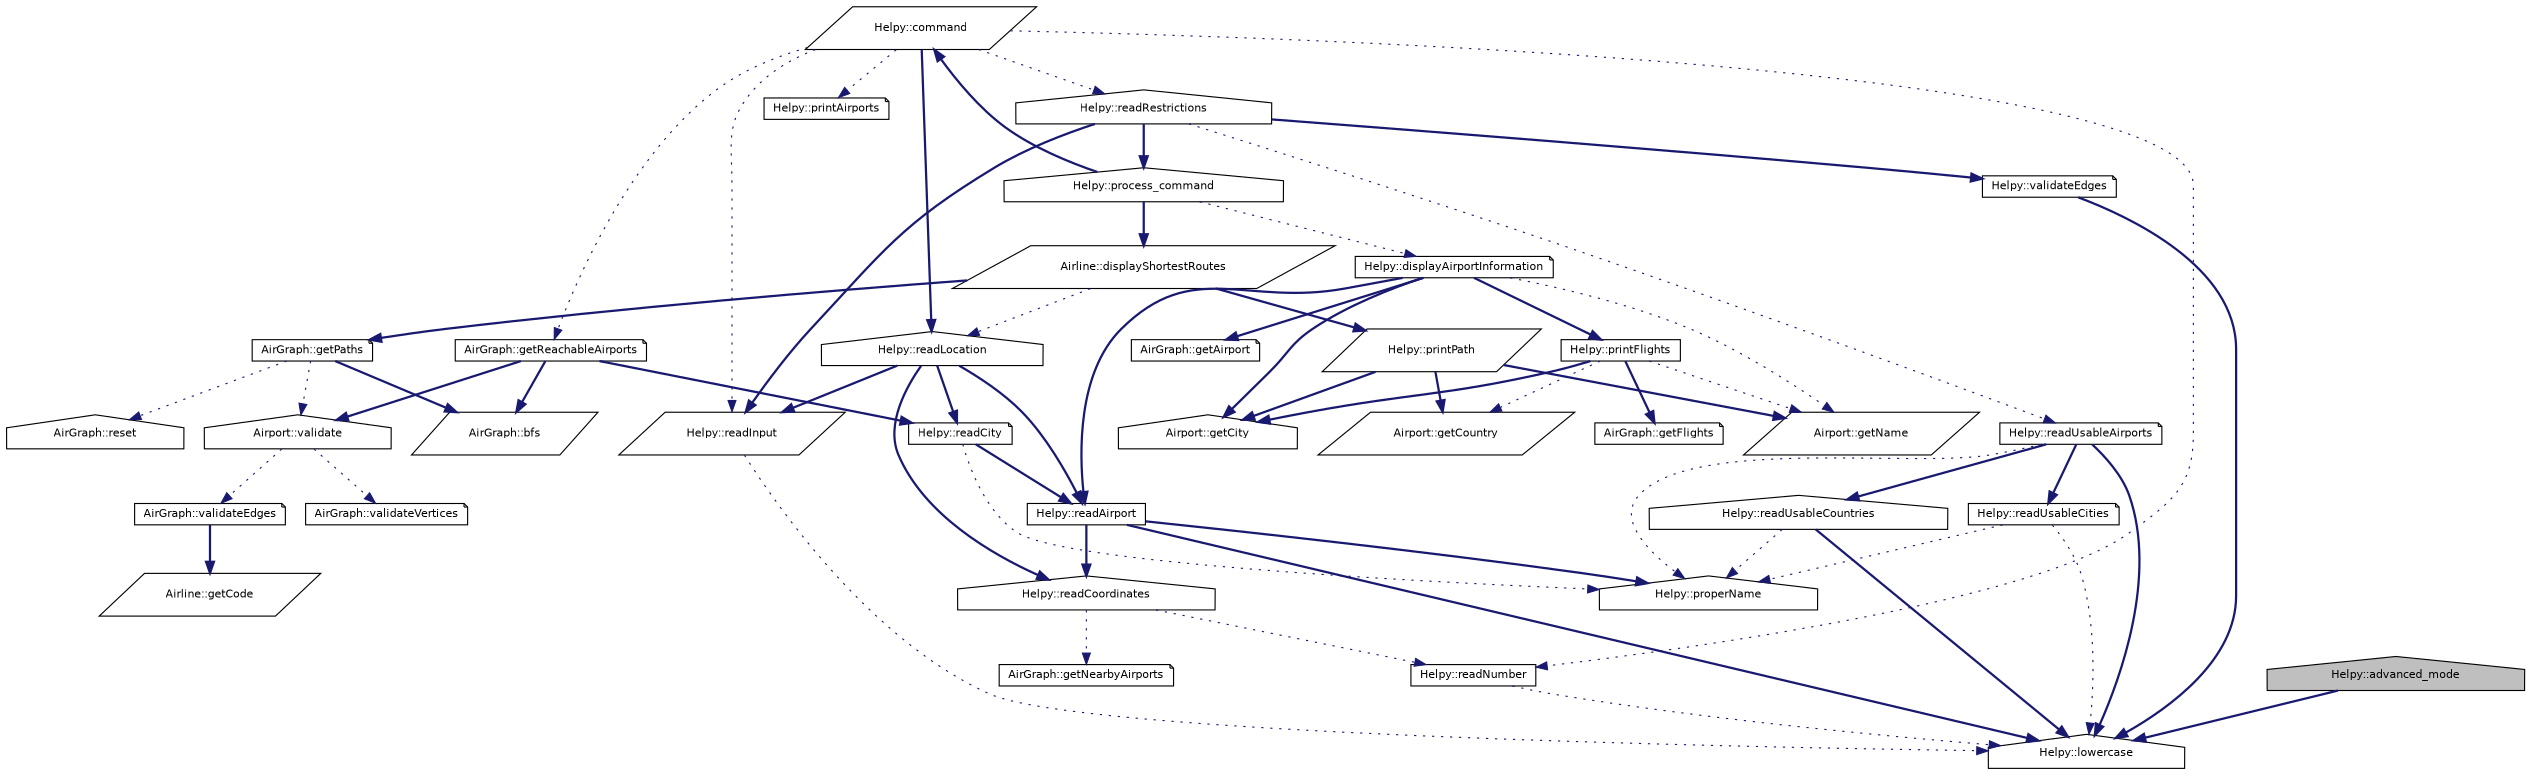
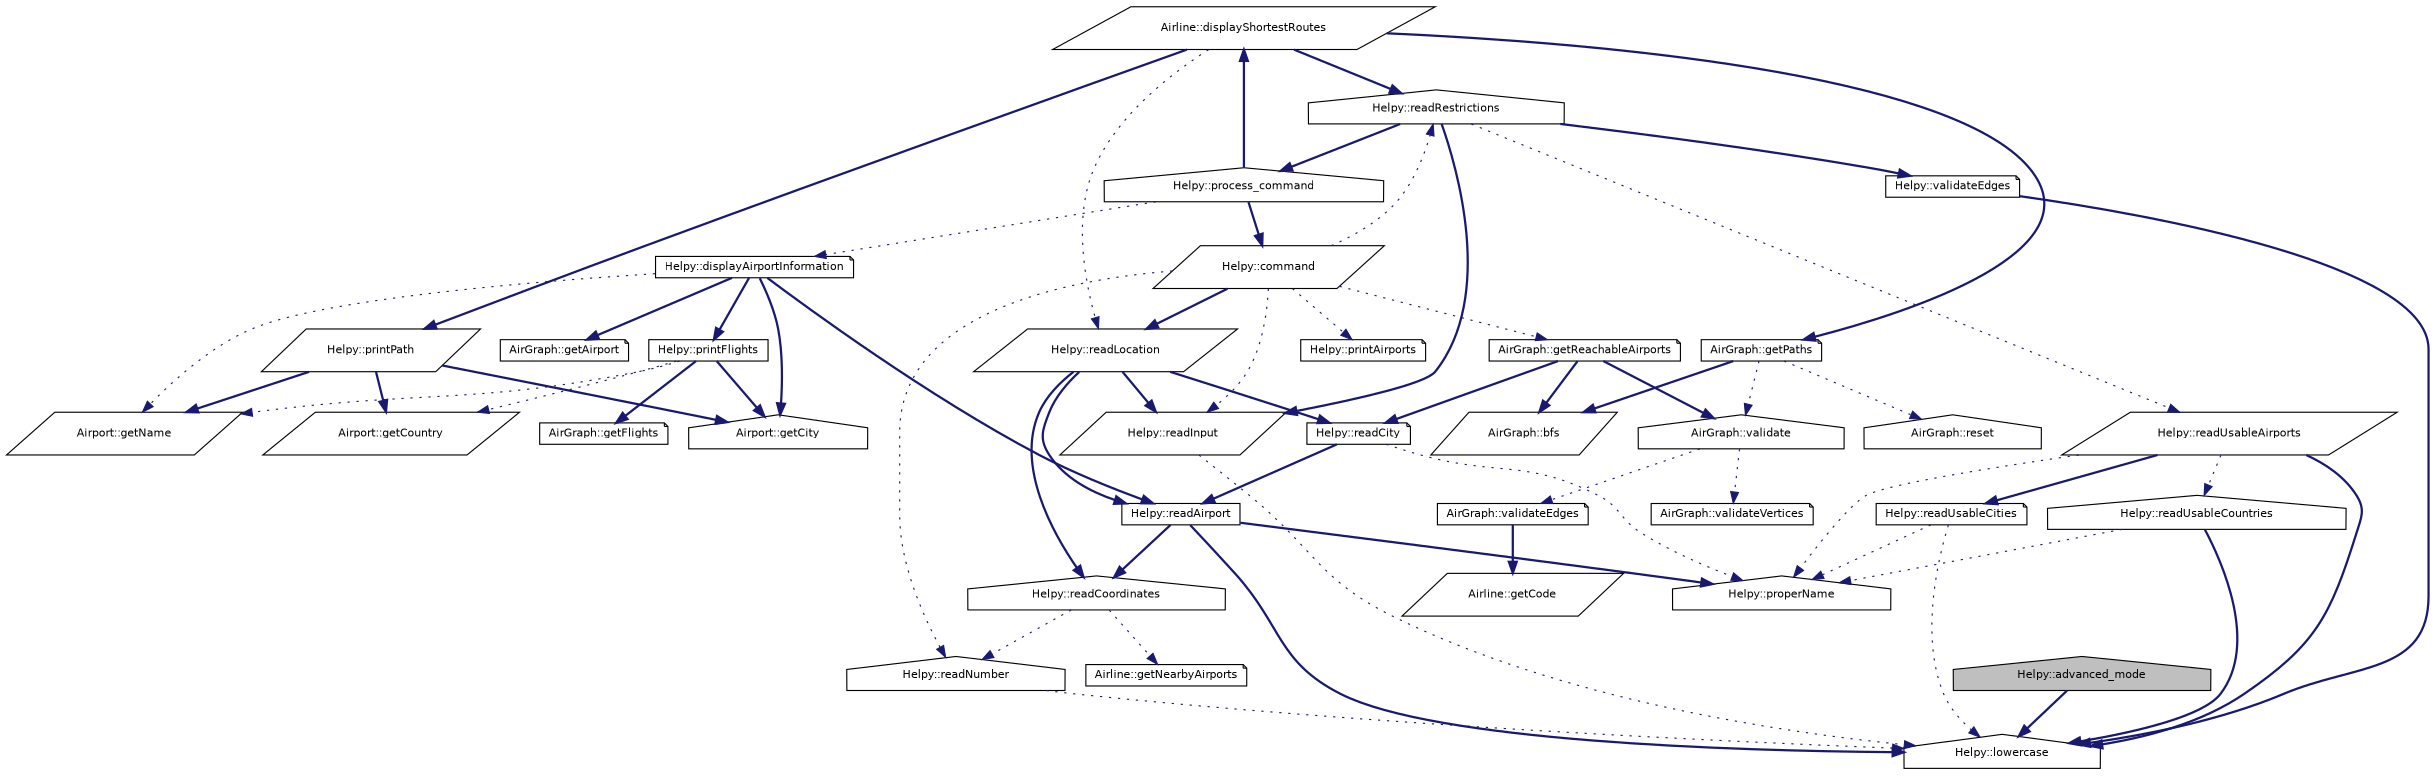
edge "Airline::displayShortestRoutes" -> "Helpy::readRestrictions": added
node "Helpy::readLocation": shape house -> parallelogram
node "Airport::validate": label "Airport::validate" -> "AirGraph::validate"
node "Helpy::readUsableAirports": shape note -> parallelogram
edge "Helpy::readUsableAirports" -> "Helpy::readUsableCountries": style bold -> dotted
node "AirGraph::getNearbyAirports": label "AirGraph::getNearbyAirports" -> "Airline::getNearbyAirports"
node "Helpy::readNumber": shape box -> house
